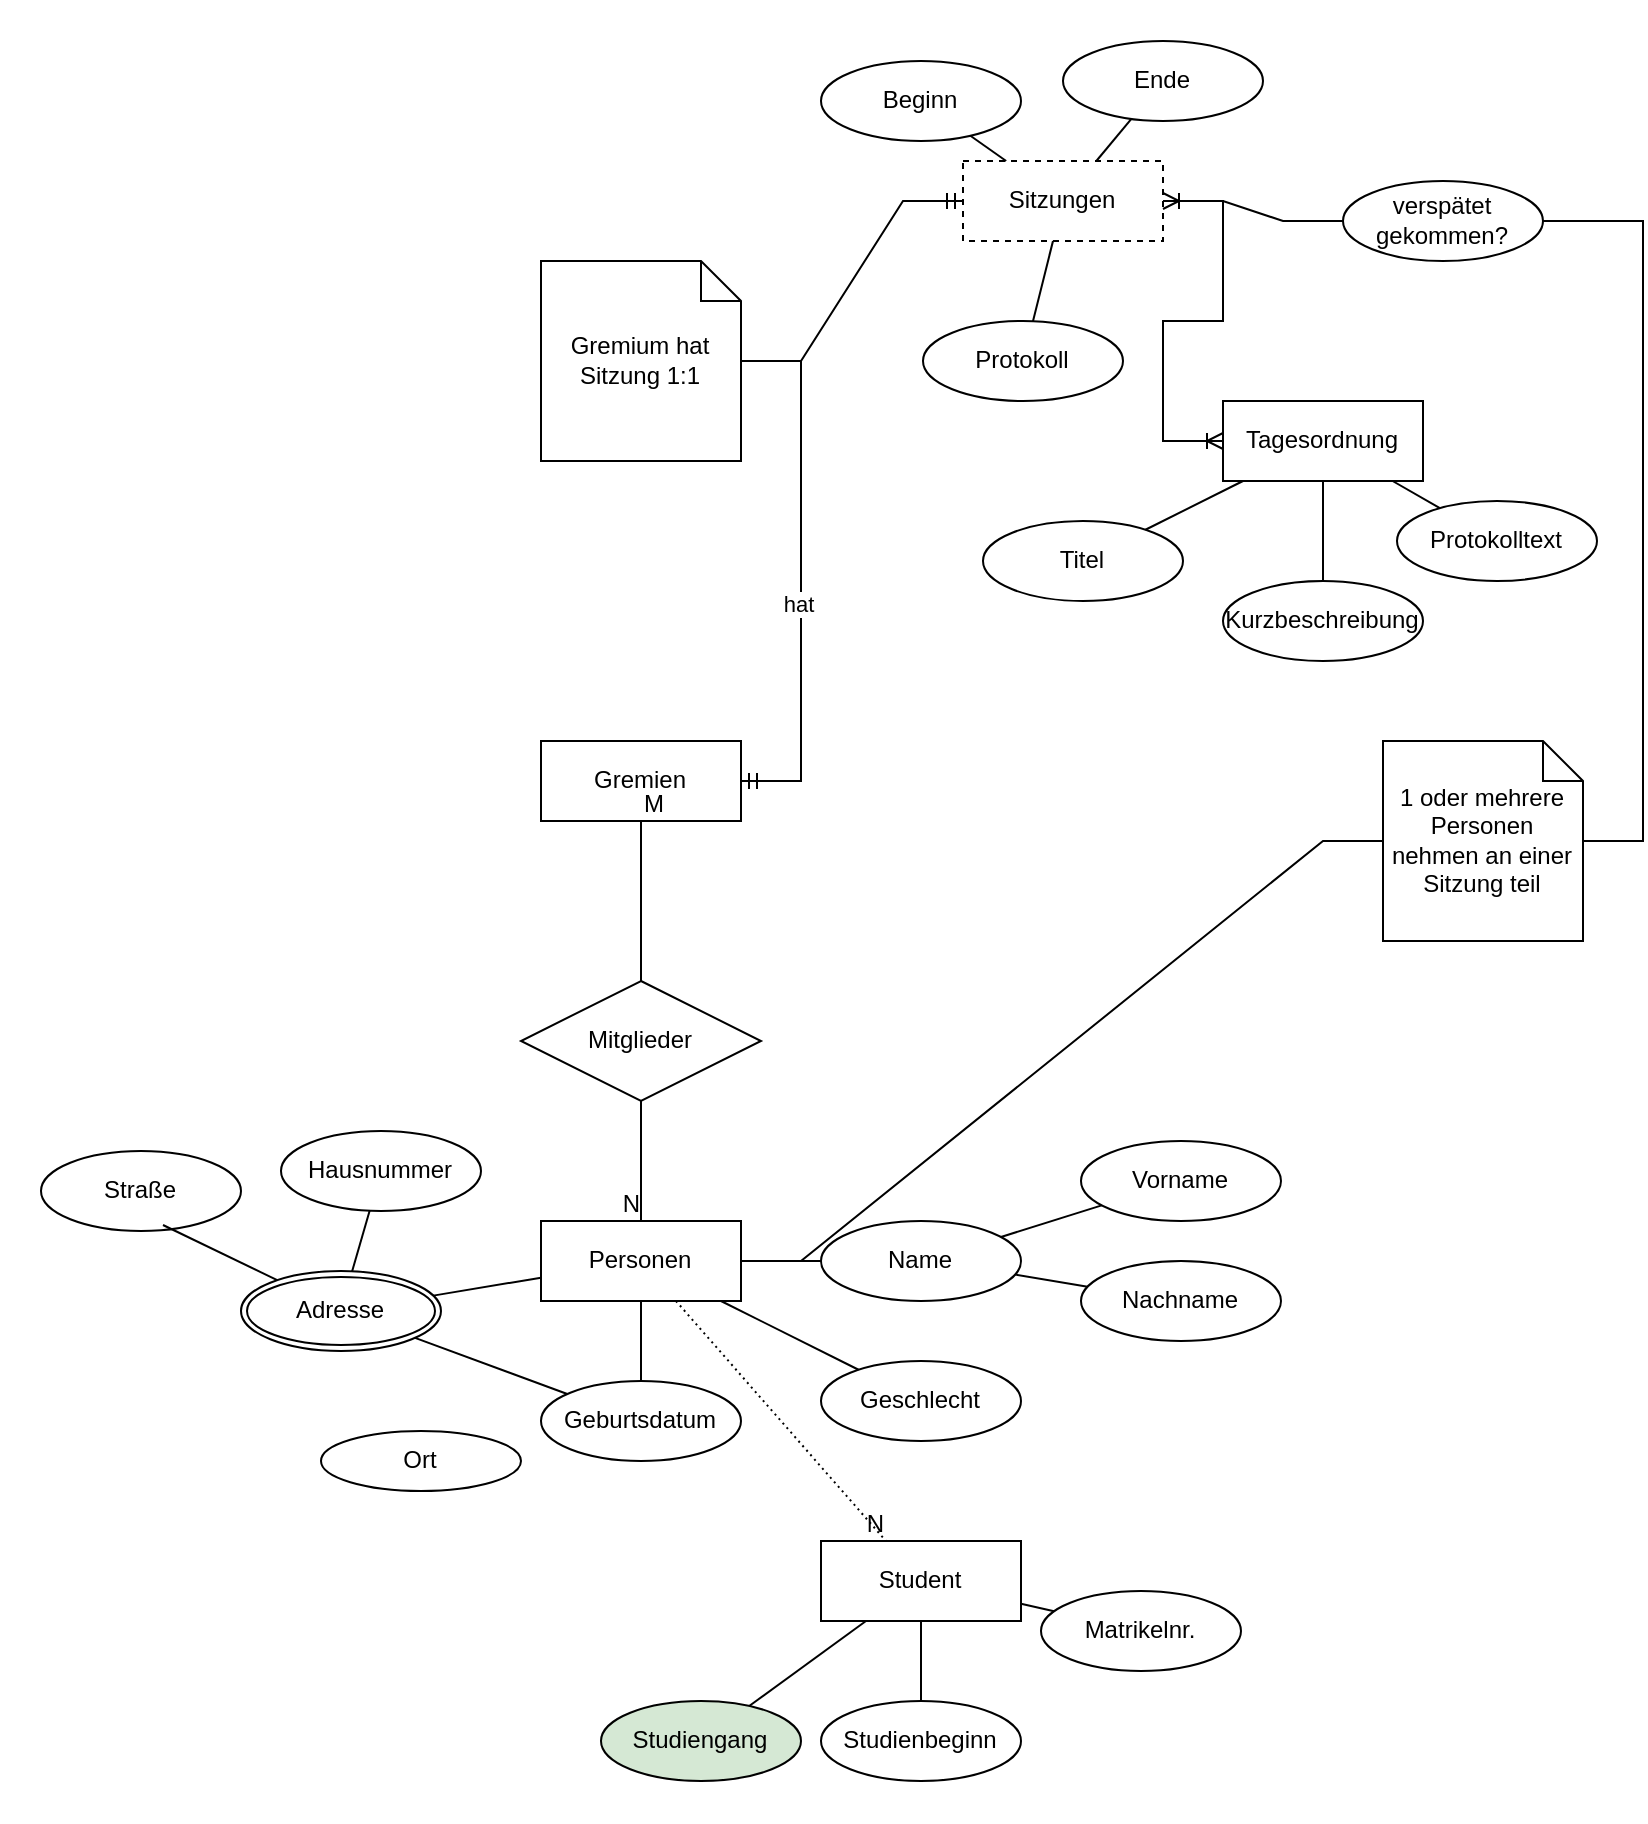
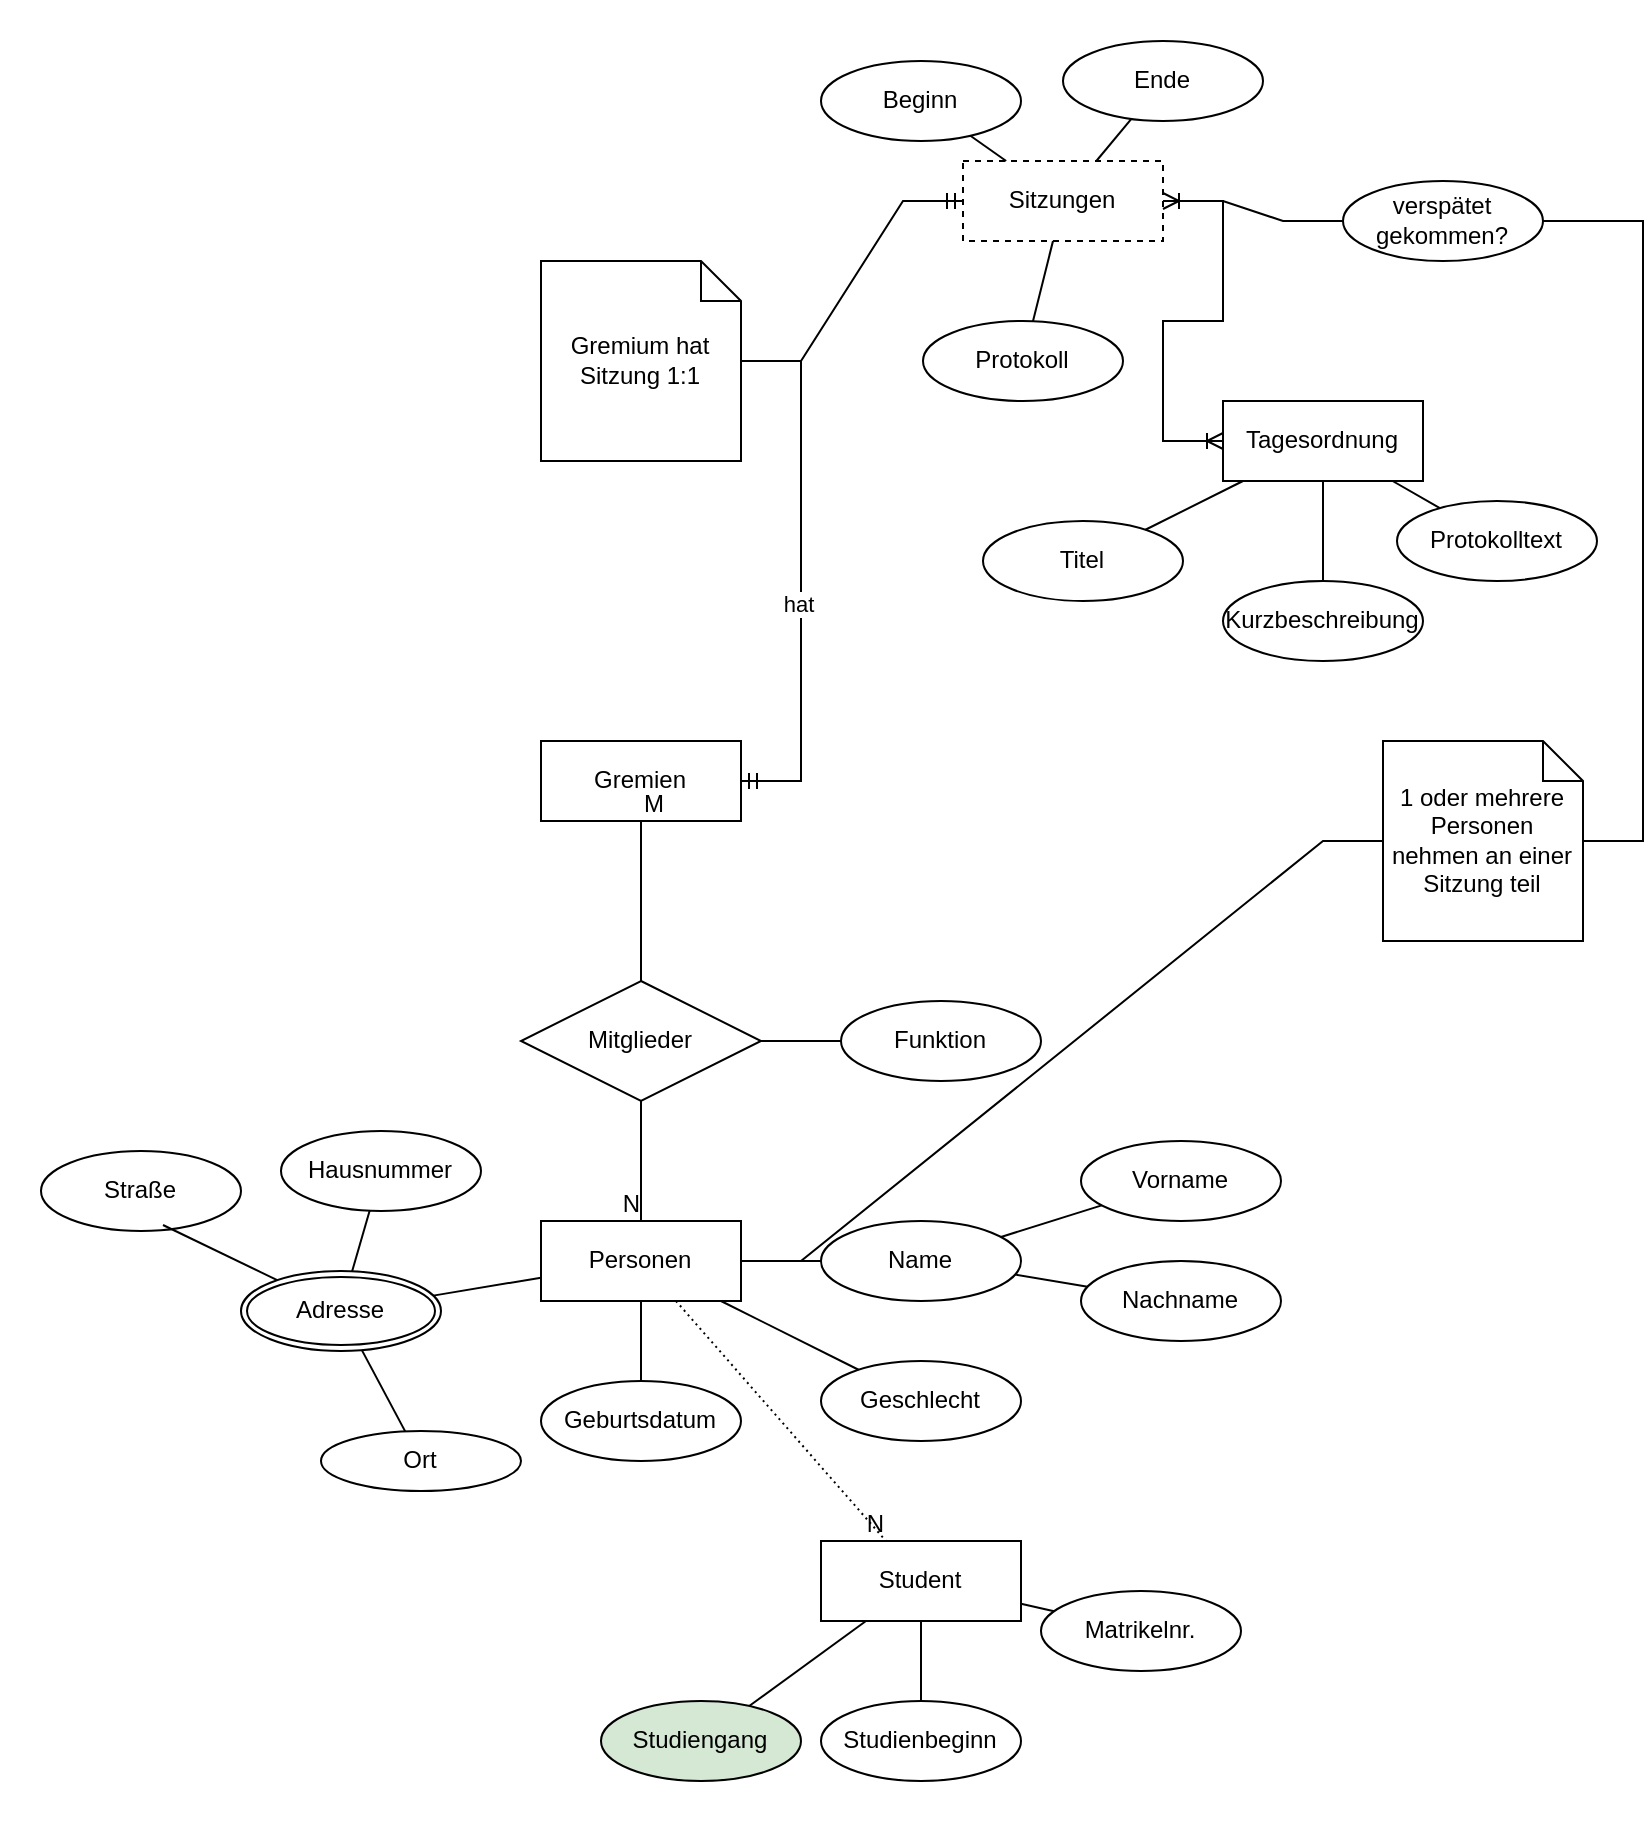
edge "Mitglieder" -- "Funktion": added
node "Funktion": added
edge "Adresse" -- "Geburtsdatum": now "Adresse" -- "Ort"
